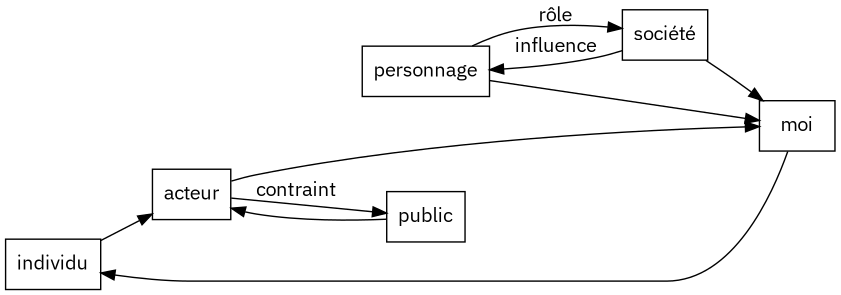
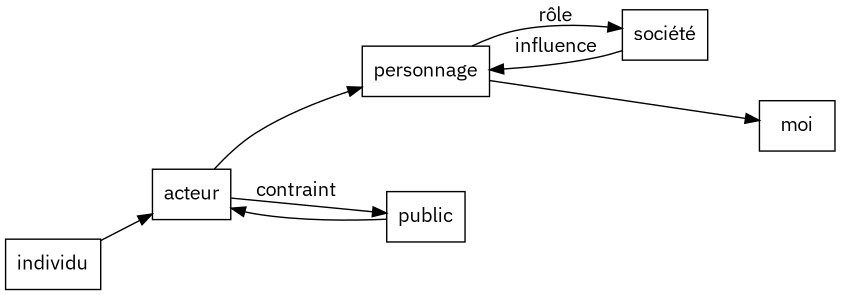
edge "société" -> "moi": removed
edge "acteur" -> "moi": now "acteur" -> "personnage"
edge "moi" -> "individu": removed
